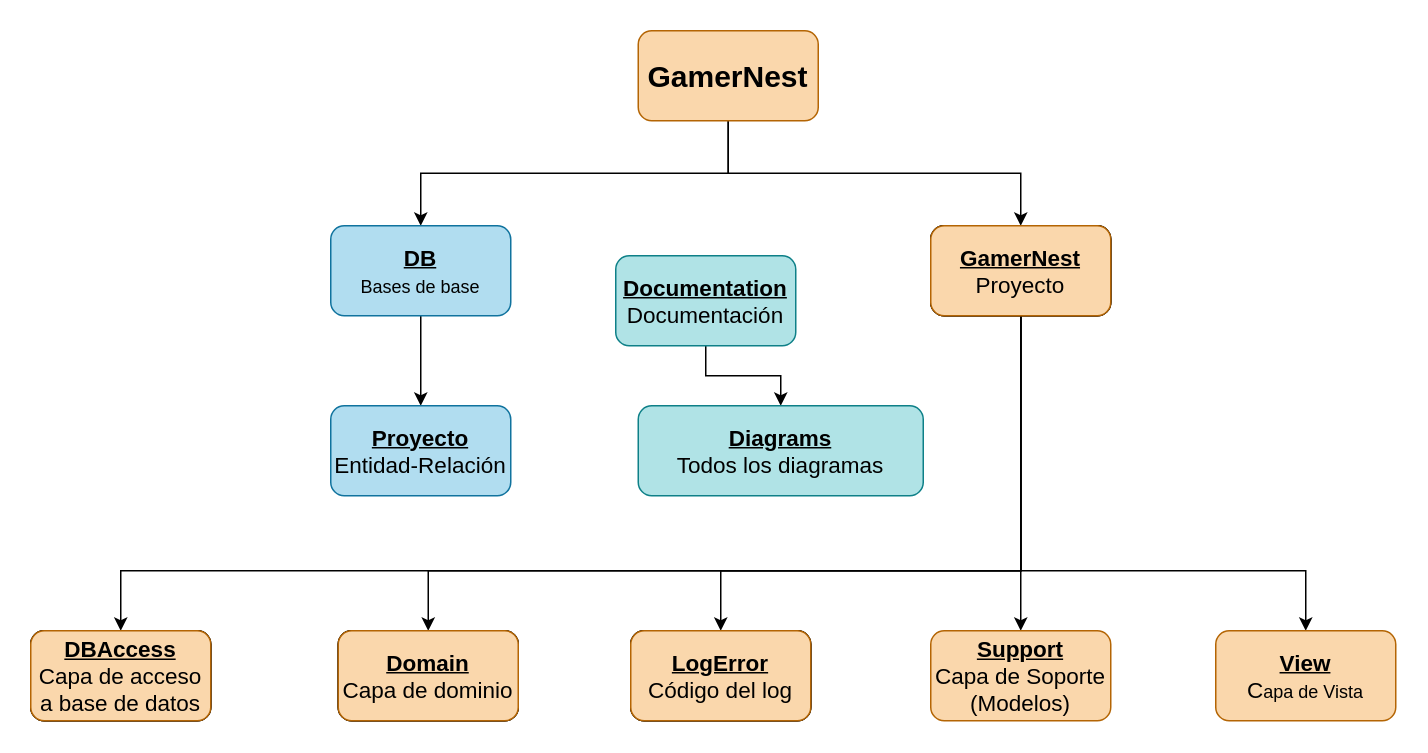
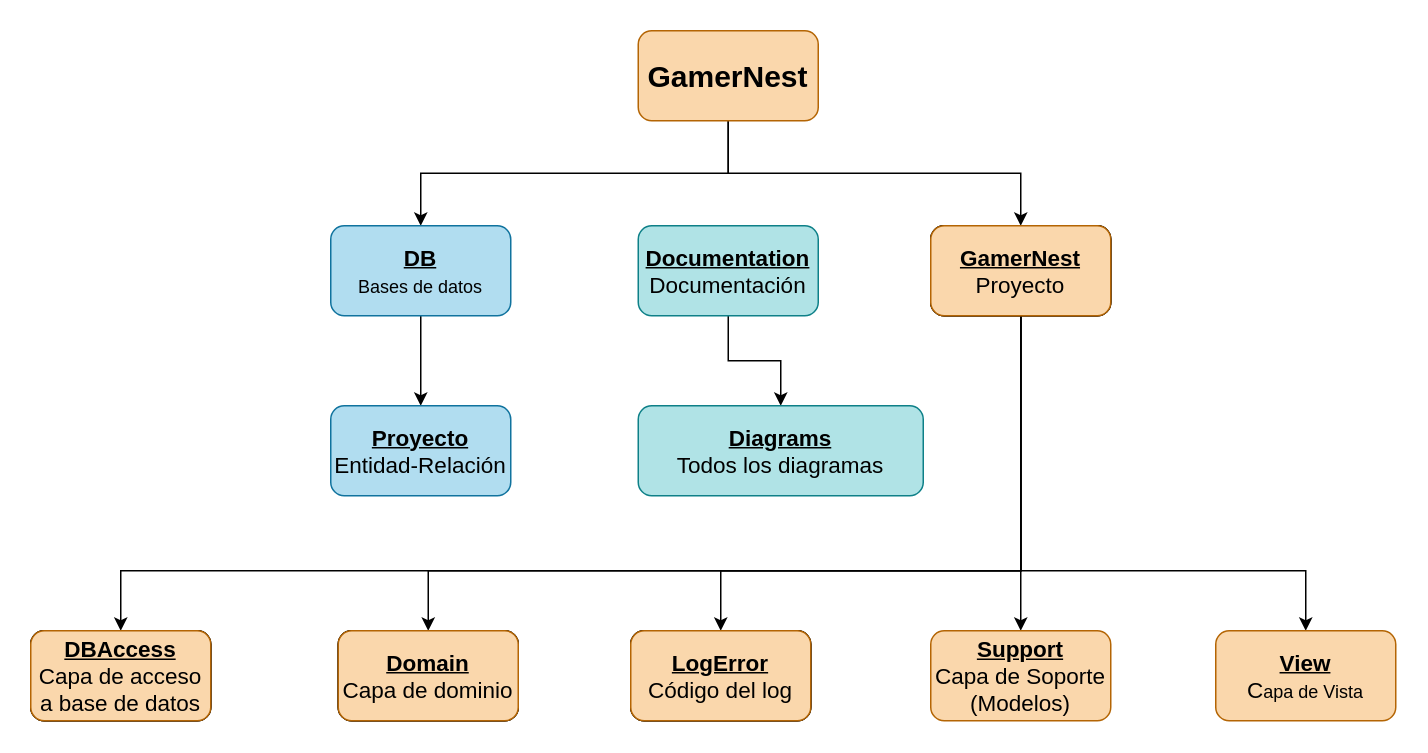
node "DB Bases de base": label "DB Bases de base" -> "DB Bases de datos"
node "Documentation Documentación": moved (706, 301) -> (728, 271)
